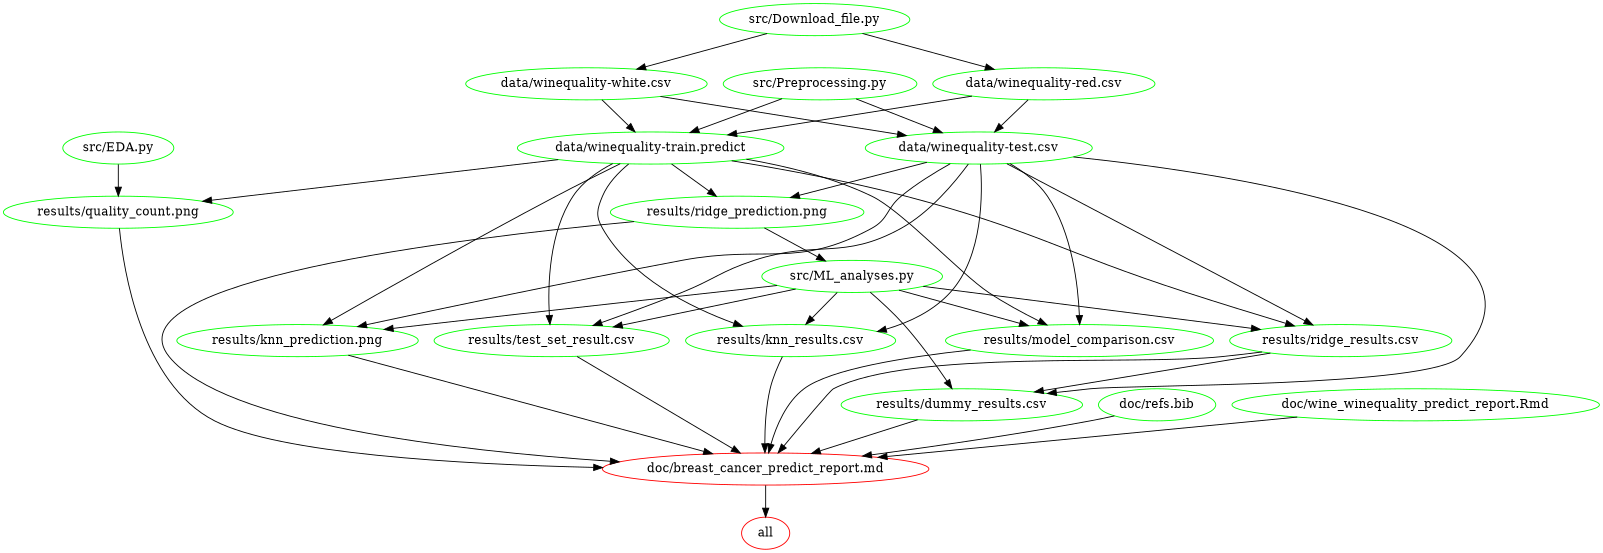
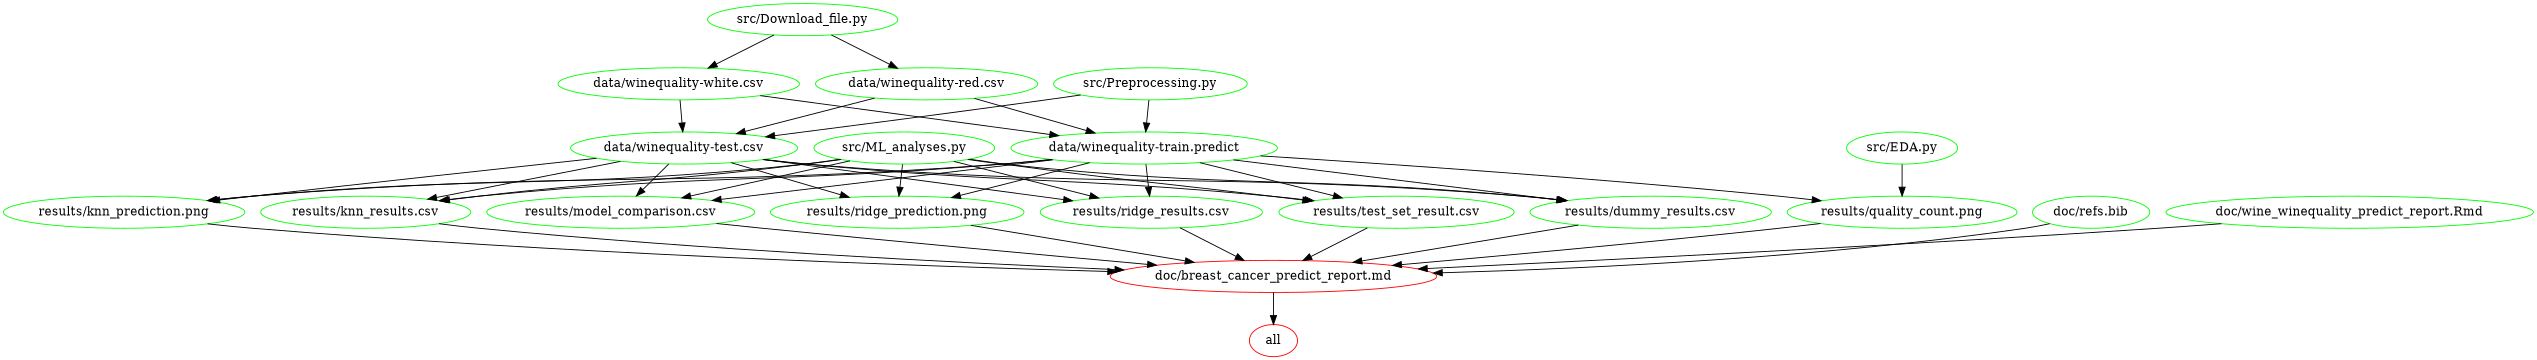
edge "results/ridge_prediction.png" -> "src/ML_analyses.py": reversed
edge "results/ridge_results.csv" -> "results/dummy_results.csv": now "data/winequality-train.predict" -> "results/dummy_results.csv"
